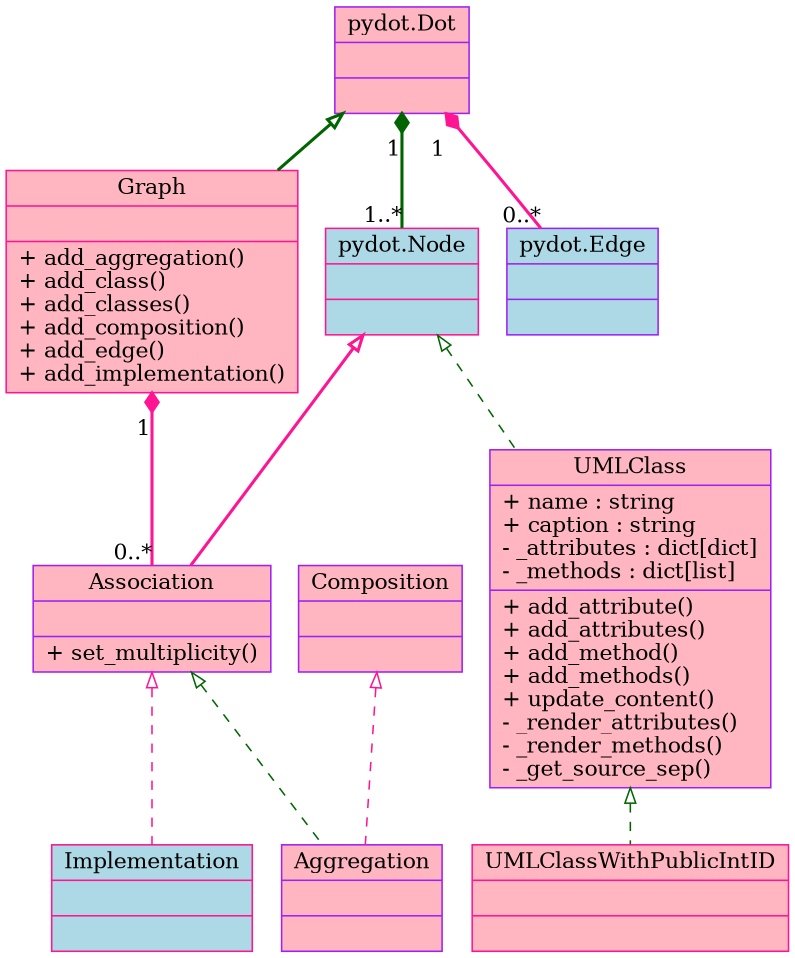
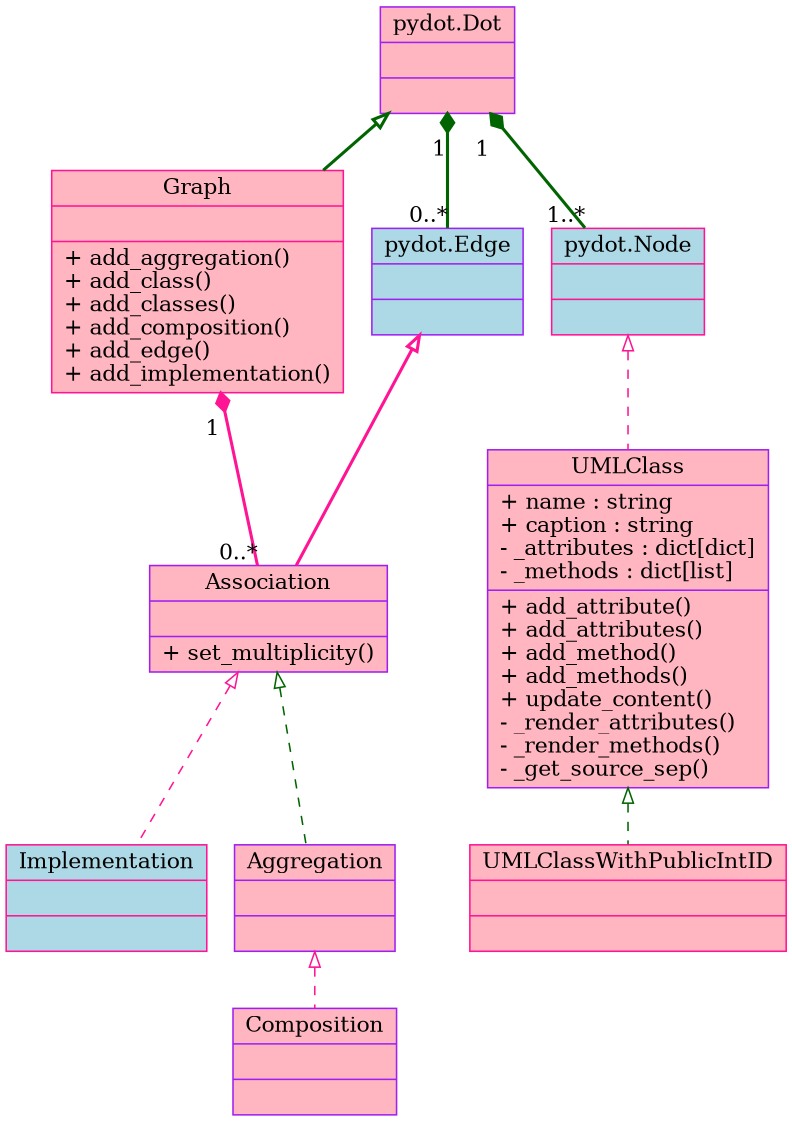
edge "pydot.Edge" -> "pydot.Dot": color deeppink -> darkgreen
edge "UMLClass" -> "pydot.Node": color darkgreen -> deeppink
edge "Association" -> "pydot.Node": now "Association" -> "pydot.Edge"
edge "Aggregation" -> "Composition": reversed
